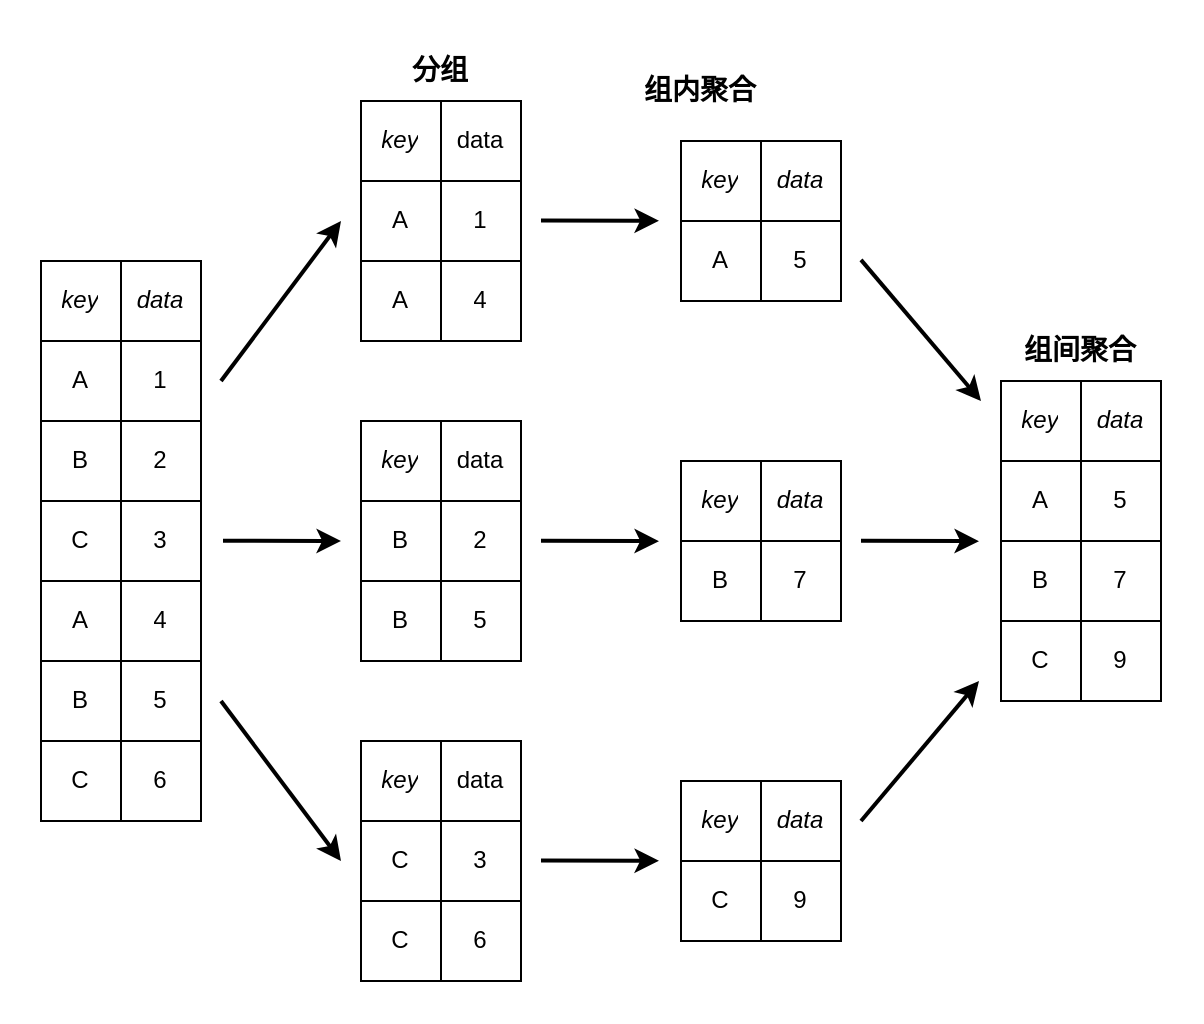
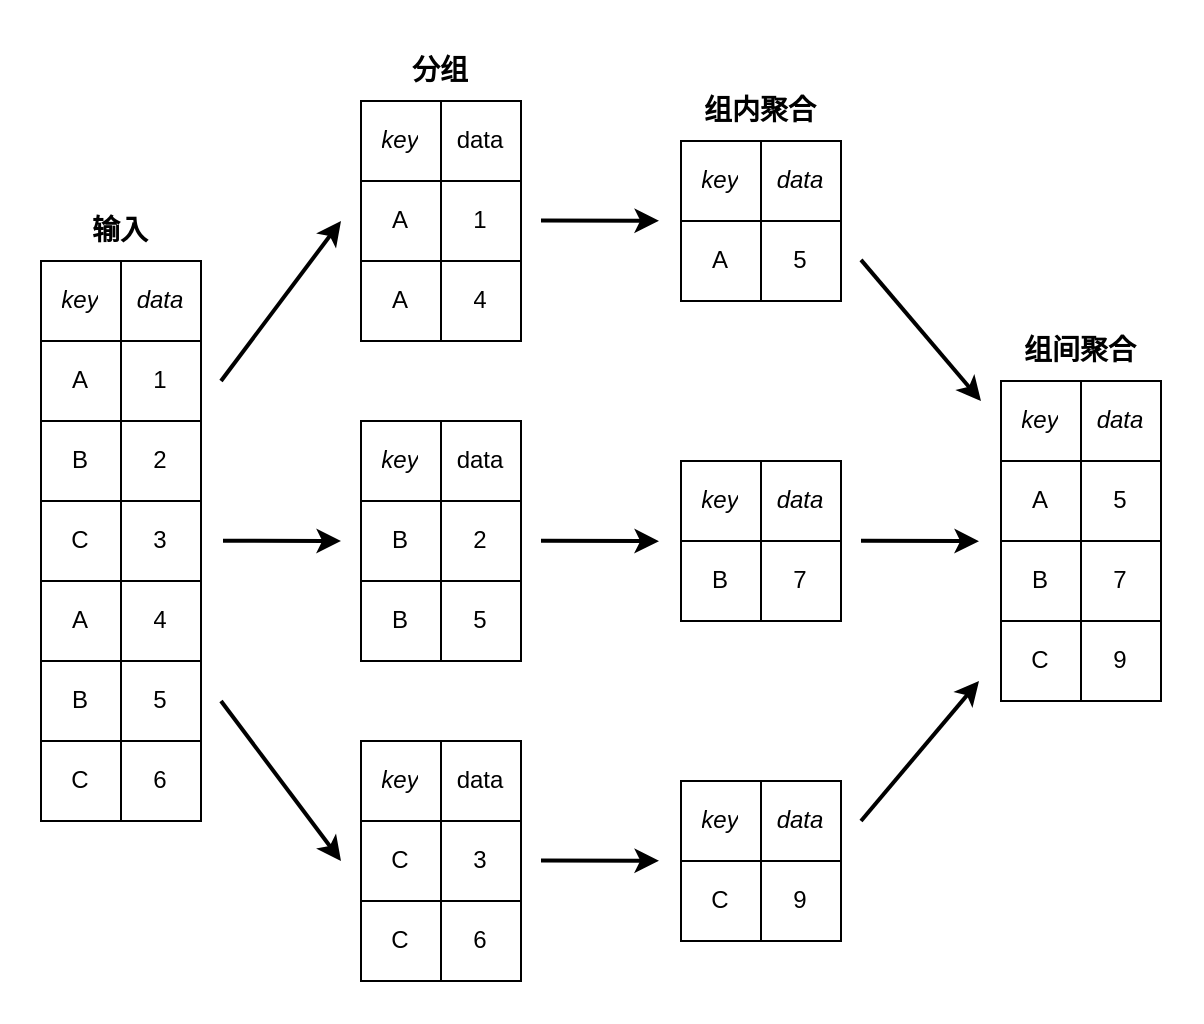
node "组内聚合": moved (701, 91) -> (761, 111)
node "输入": added
